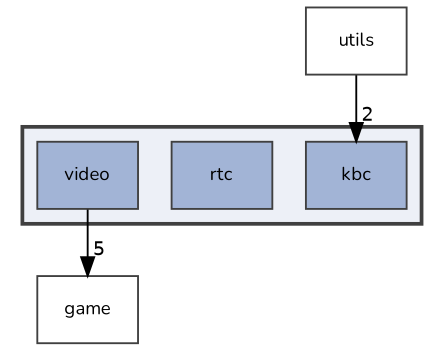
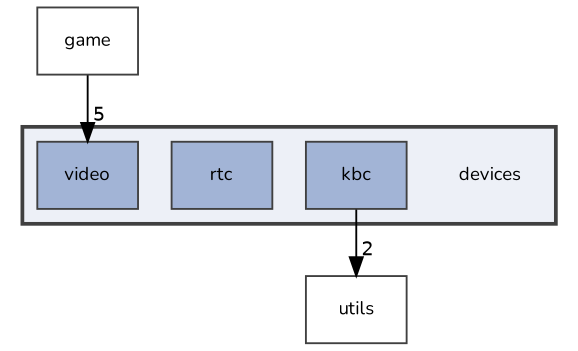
edge "utils" -> "kbc": reversed
node "devices": added
edge "video" -> "game": reversed
